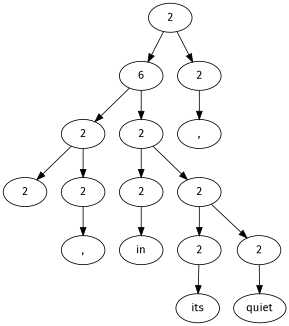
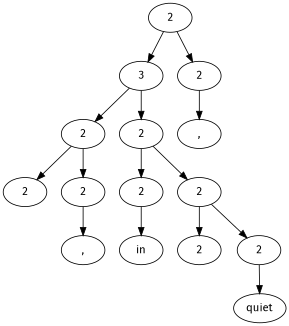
node "6": label "6" -> "3"
node "its": removed
